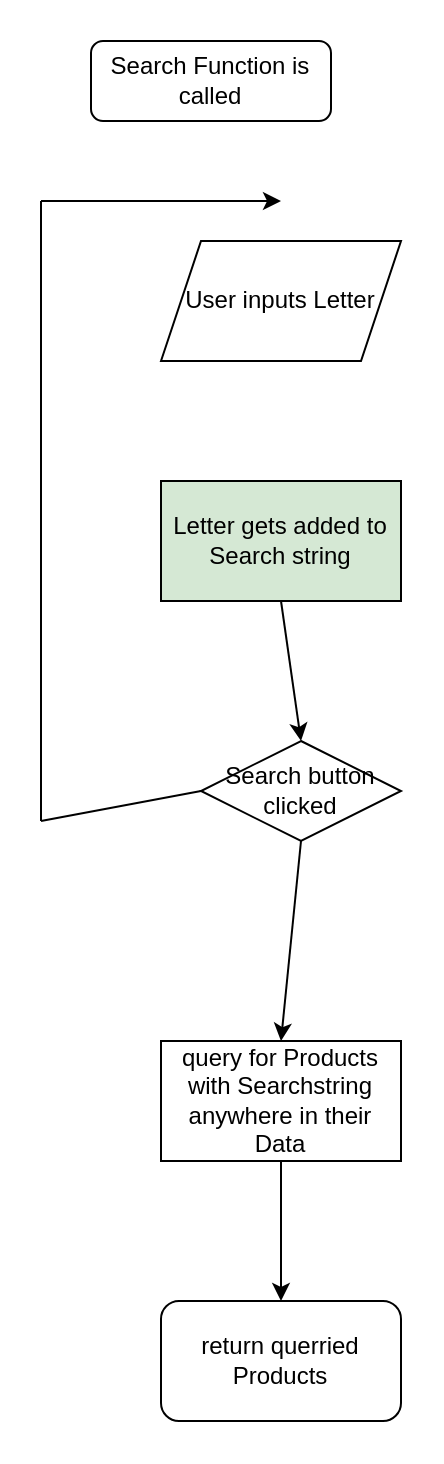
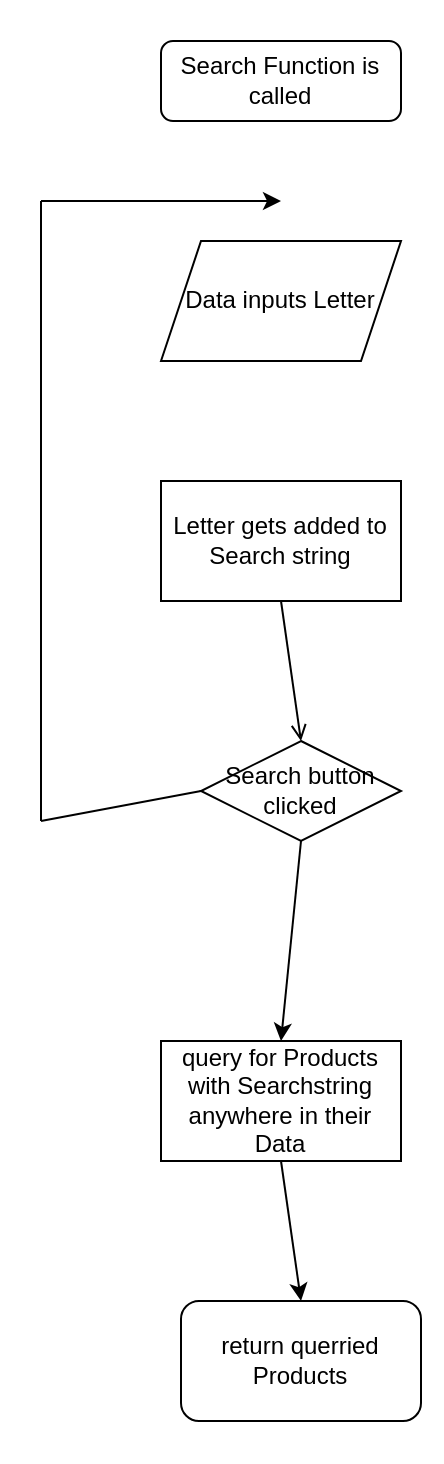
node "Search Function is called": moved (211, 81) -> (281, 81)
node "User inputs Letter": label "User inputs Letter" -> "Data inputs Letter"
node "Letter gets added to Search string": fillcolor #d5e8d4 -> #ffffff
edge "Letter gets added to Search string" -> "Search button clicked": arrowhead classic -> open
node "return querried Products": moved (281, 1361) -> (301, 1361)
